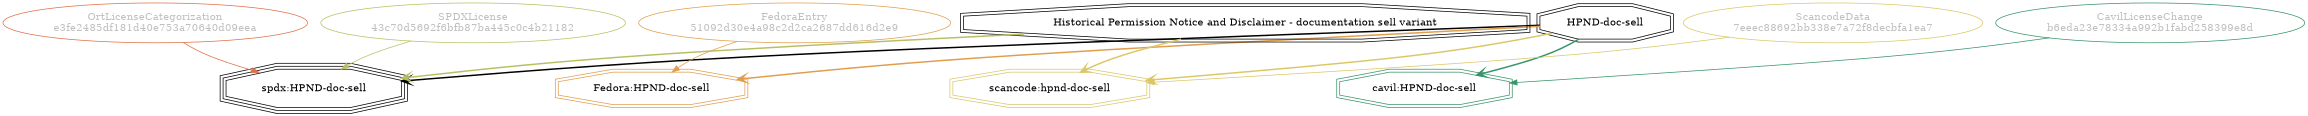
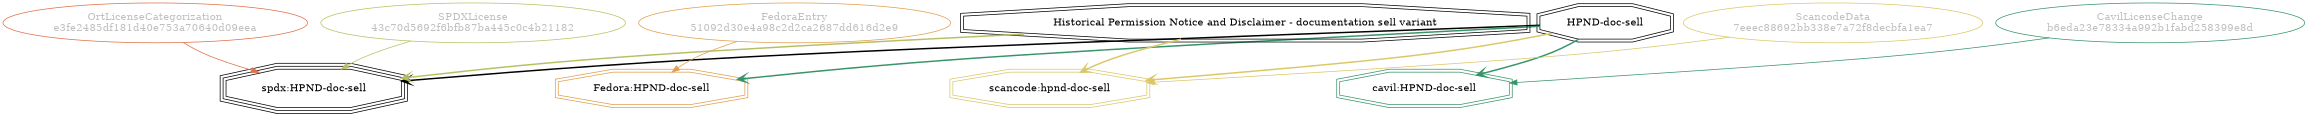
edge "HPND-doc-sell" -> "Fedora:HPND-doc-sell": color #e09d4b -> #379469
